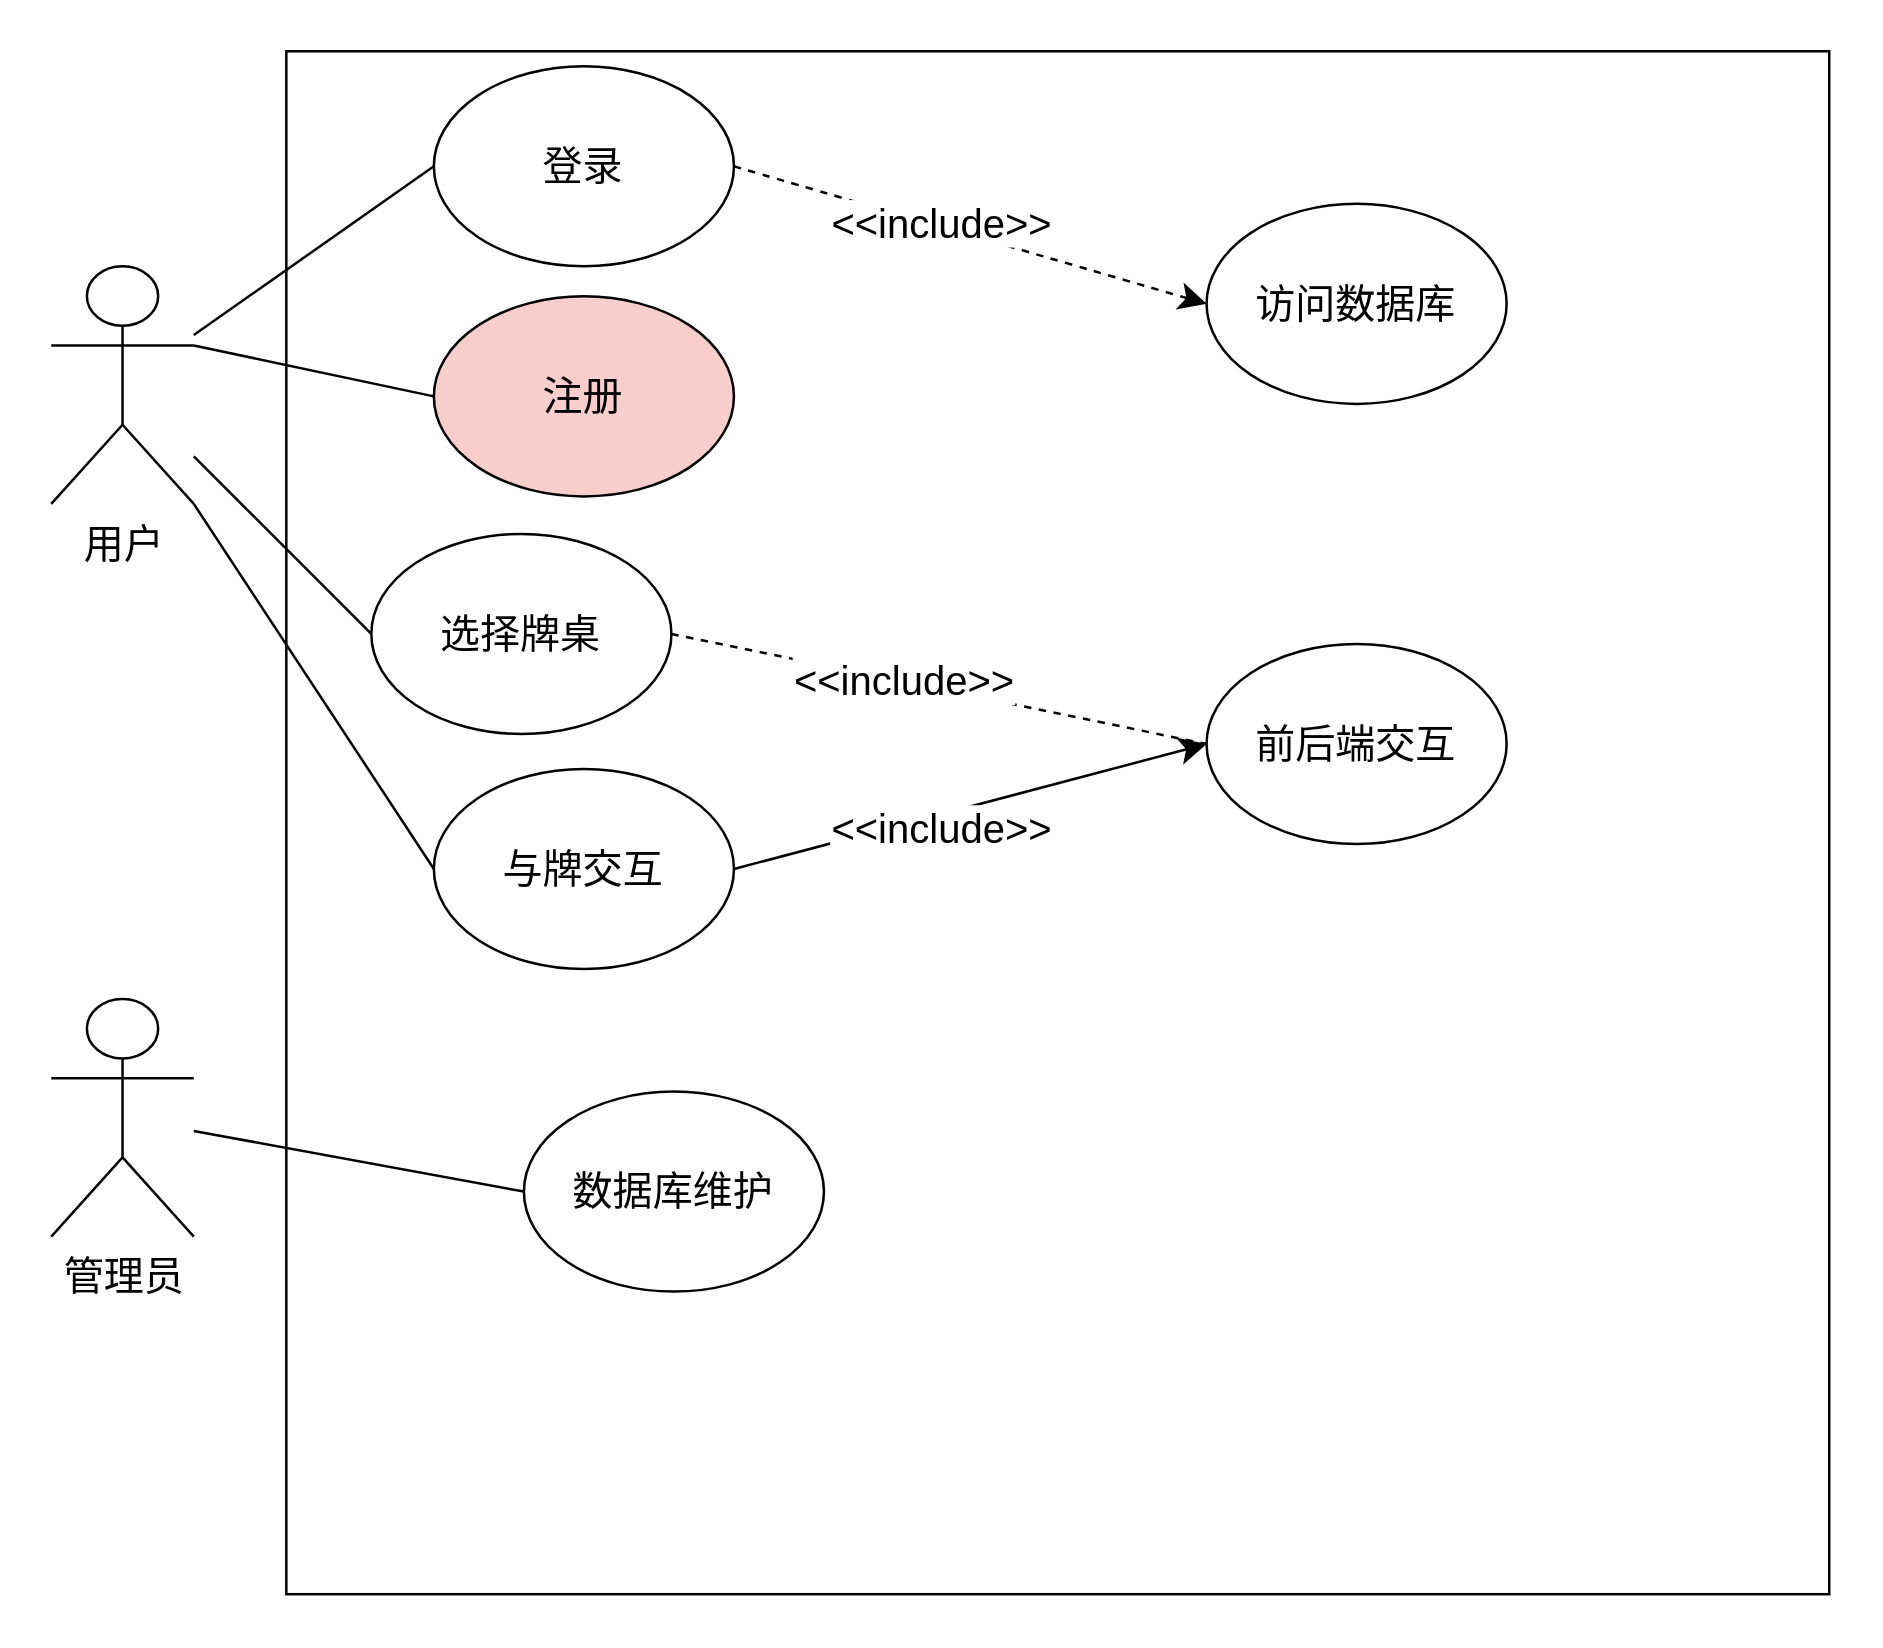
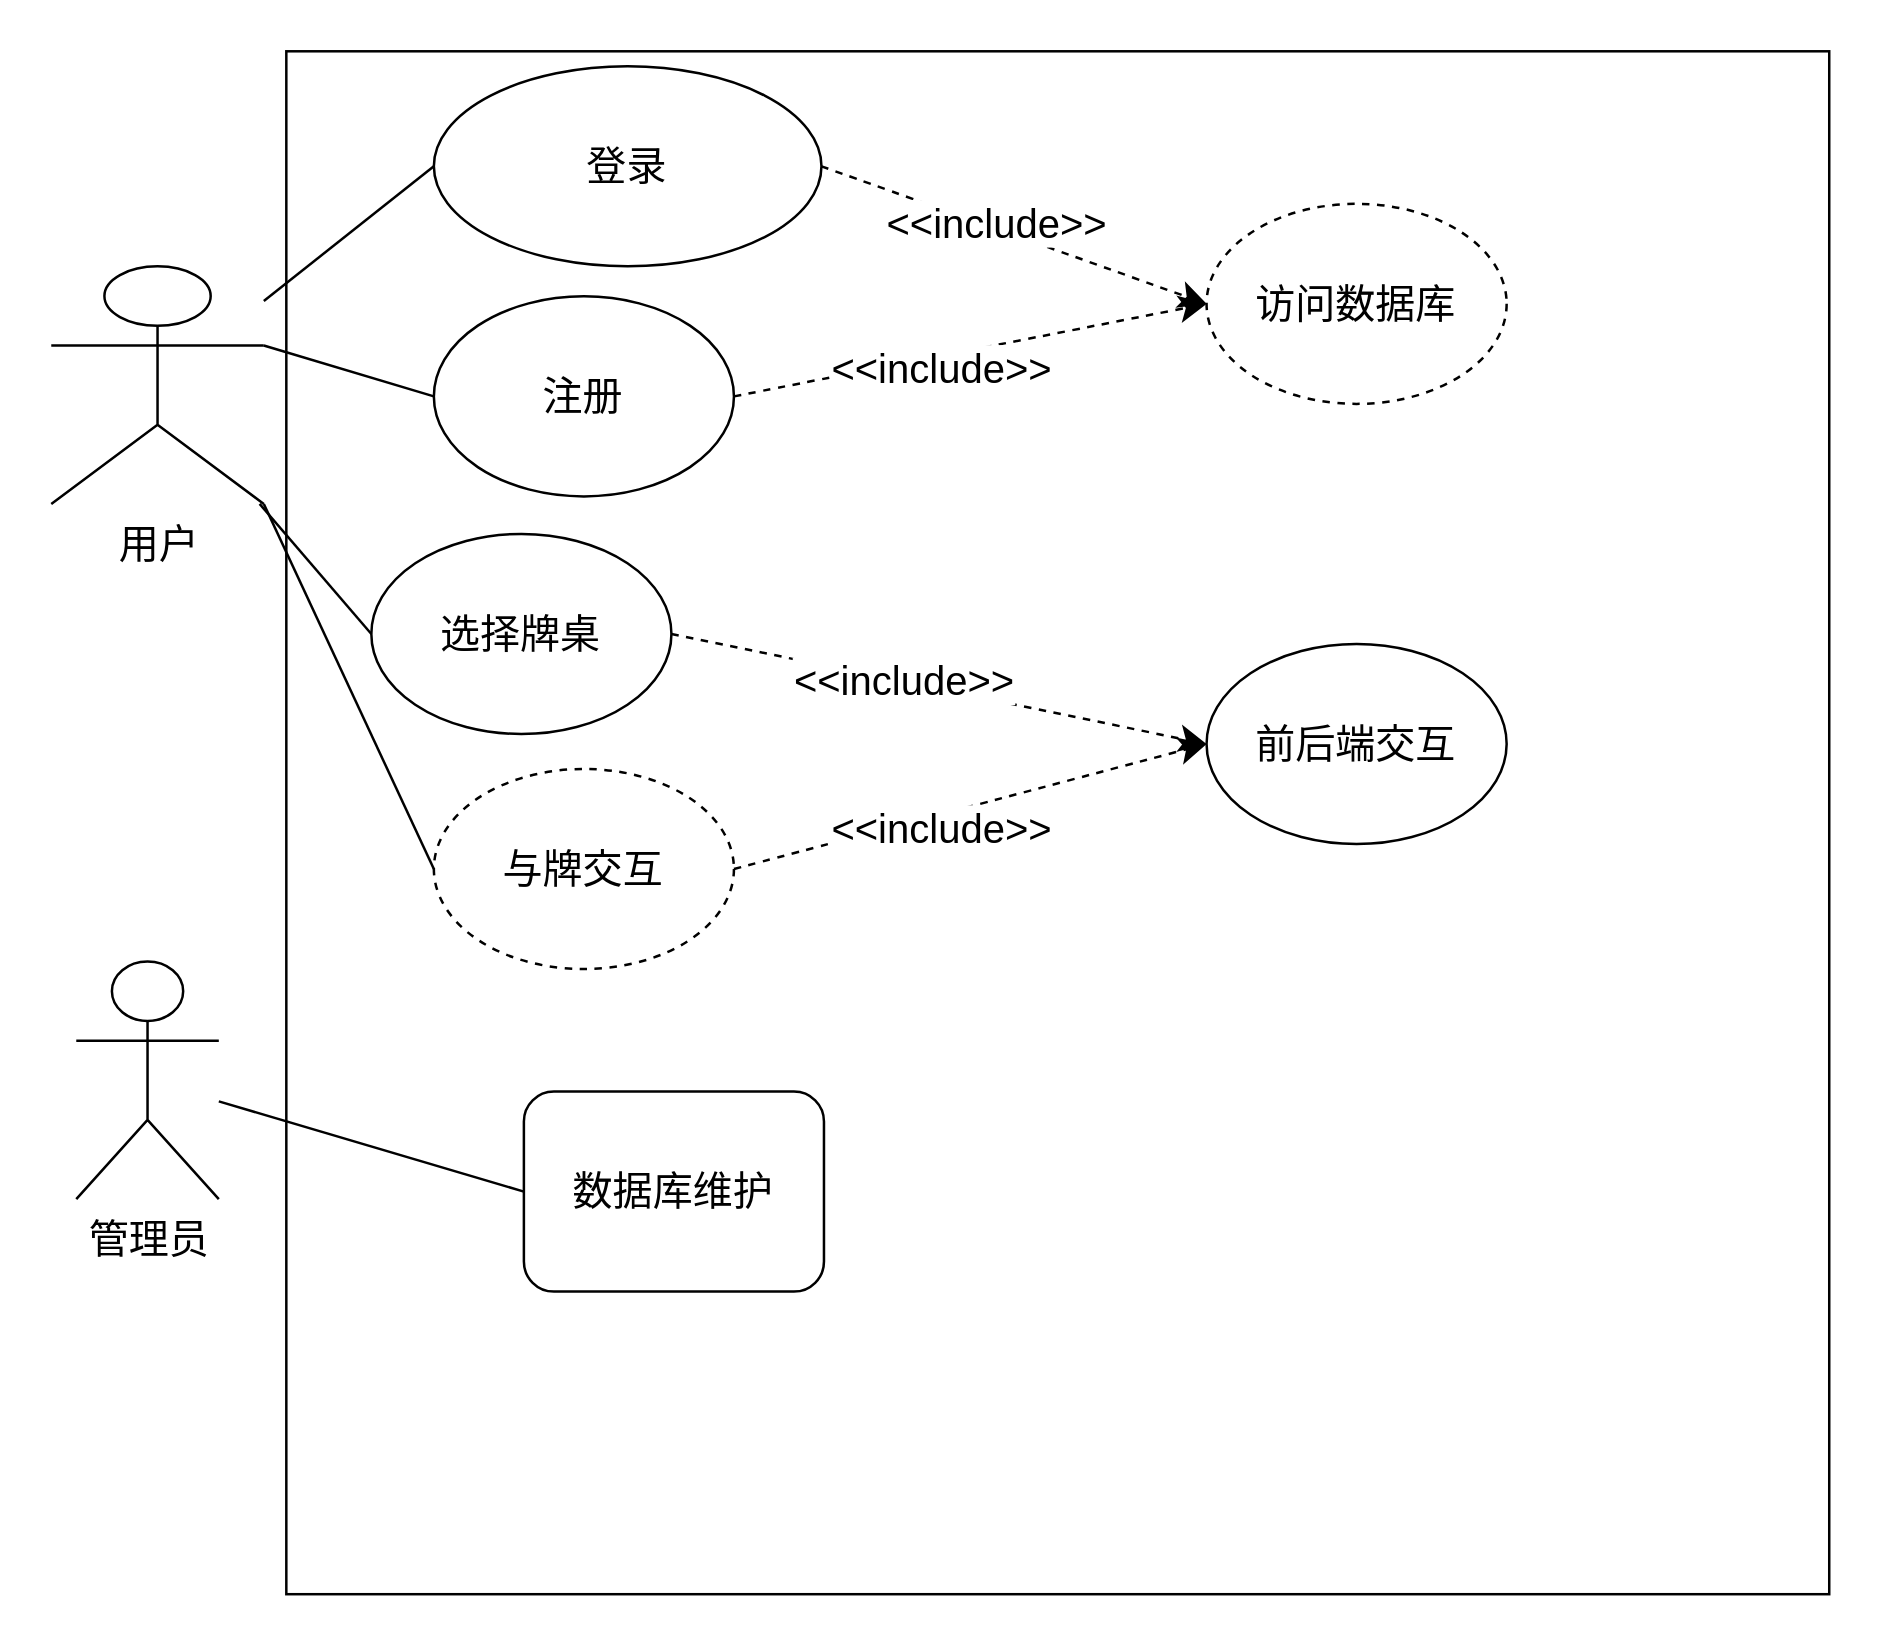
node "登录": size 300x200 -> 388x200
node "访问数据库": style solid -> dashed
edge "注册" -> "访问数据库": added, label "<<include>>"
node "用户": size 143x238 -> 213x238
node "注册": fillcolor #f8cecc -> #ffffff
edge "选择牌桌" -- "前后端交互": arrowhead none -> classic
edge "与牌交互" -> "前后端交互": style solid -> dashed
node "与牌交互": style solid -> dashed
node "管理员": moved (123, 1118) -> (148, 1080)
node "数据库维护": shape ellipse -> rounded rectangle
